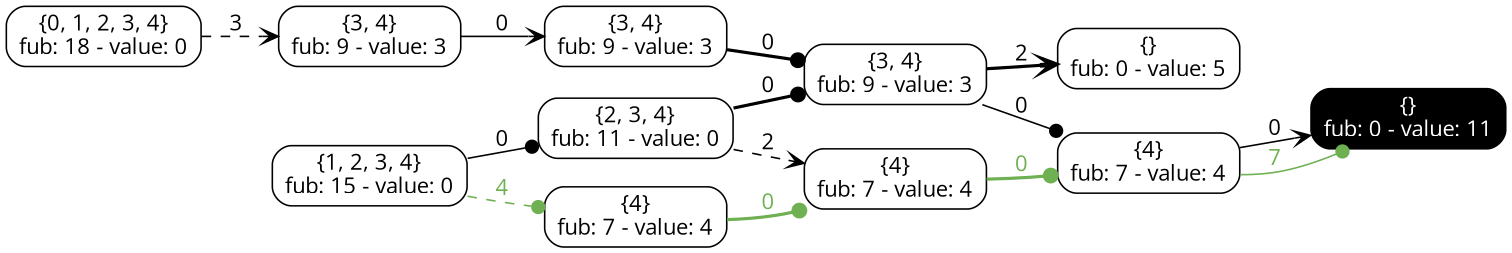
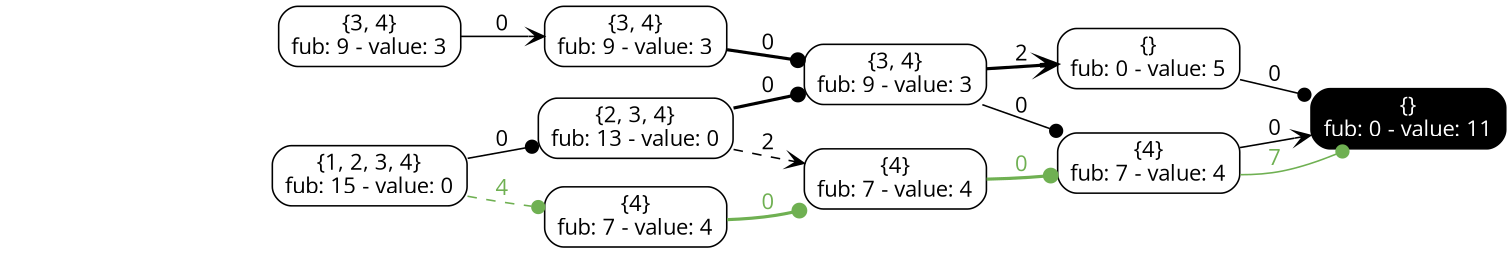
node "{0, 1, 2, 3, 4} fub: 18 - value: 0": removed
edge "{} fub: 0 - value: 5" -> "{} fub: 0 - value: 11": added, label "0"
node "{2, 3, 4} fub: 11 - value: 0": label "{2, 3, 4} fub: 11 - value: 0" -> "{2, 3, 4} fub: 13 - value: 0"
